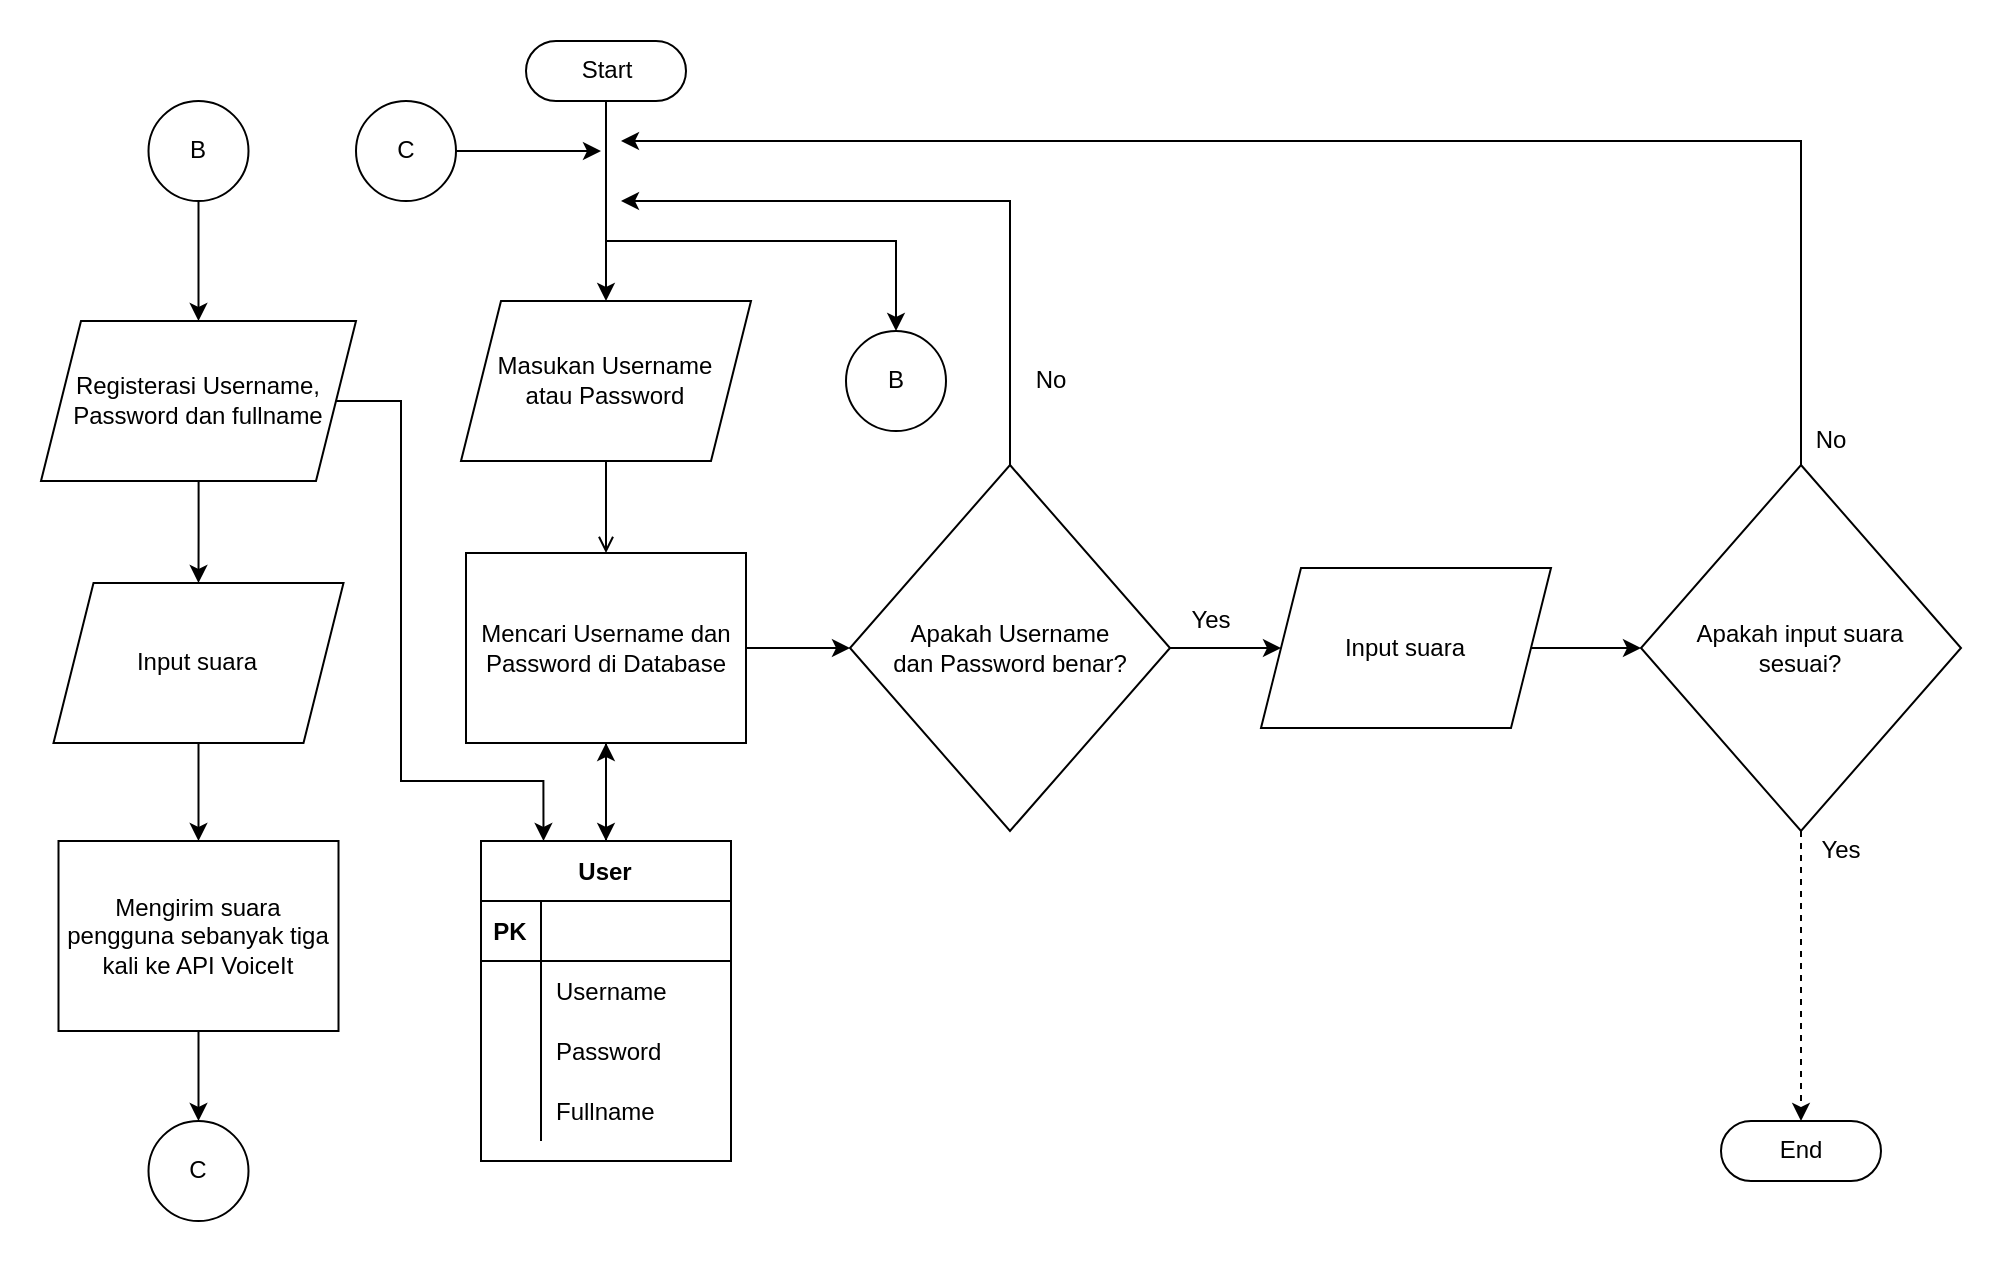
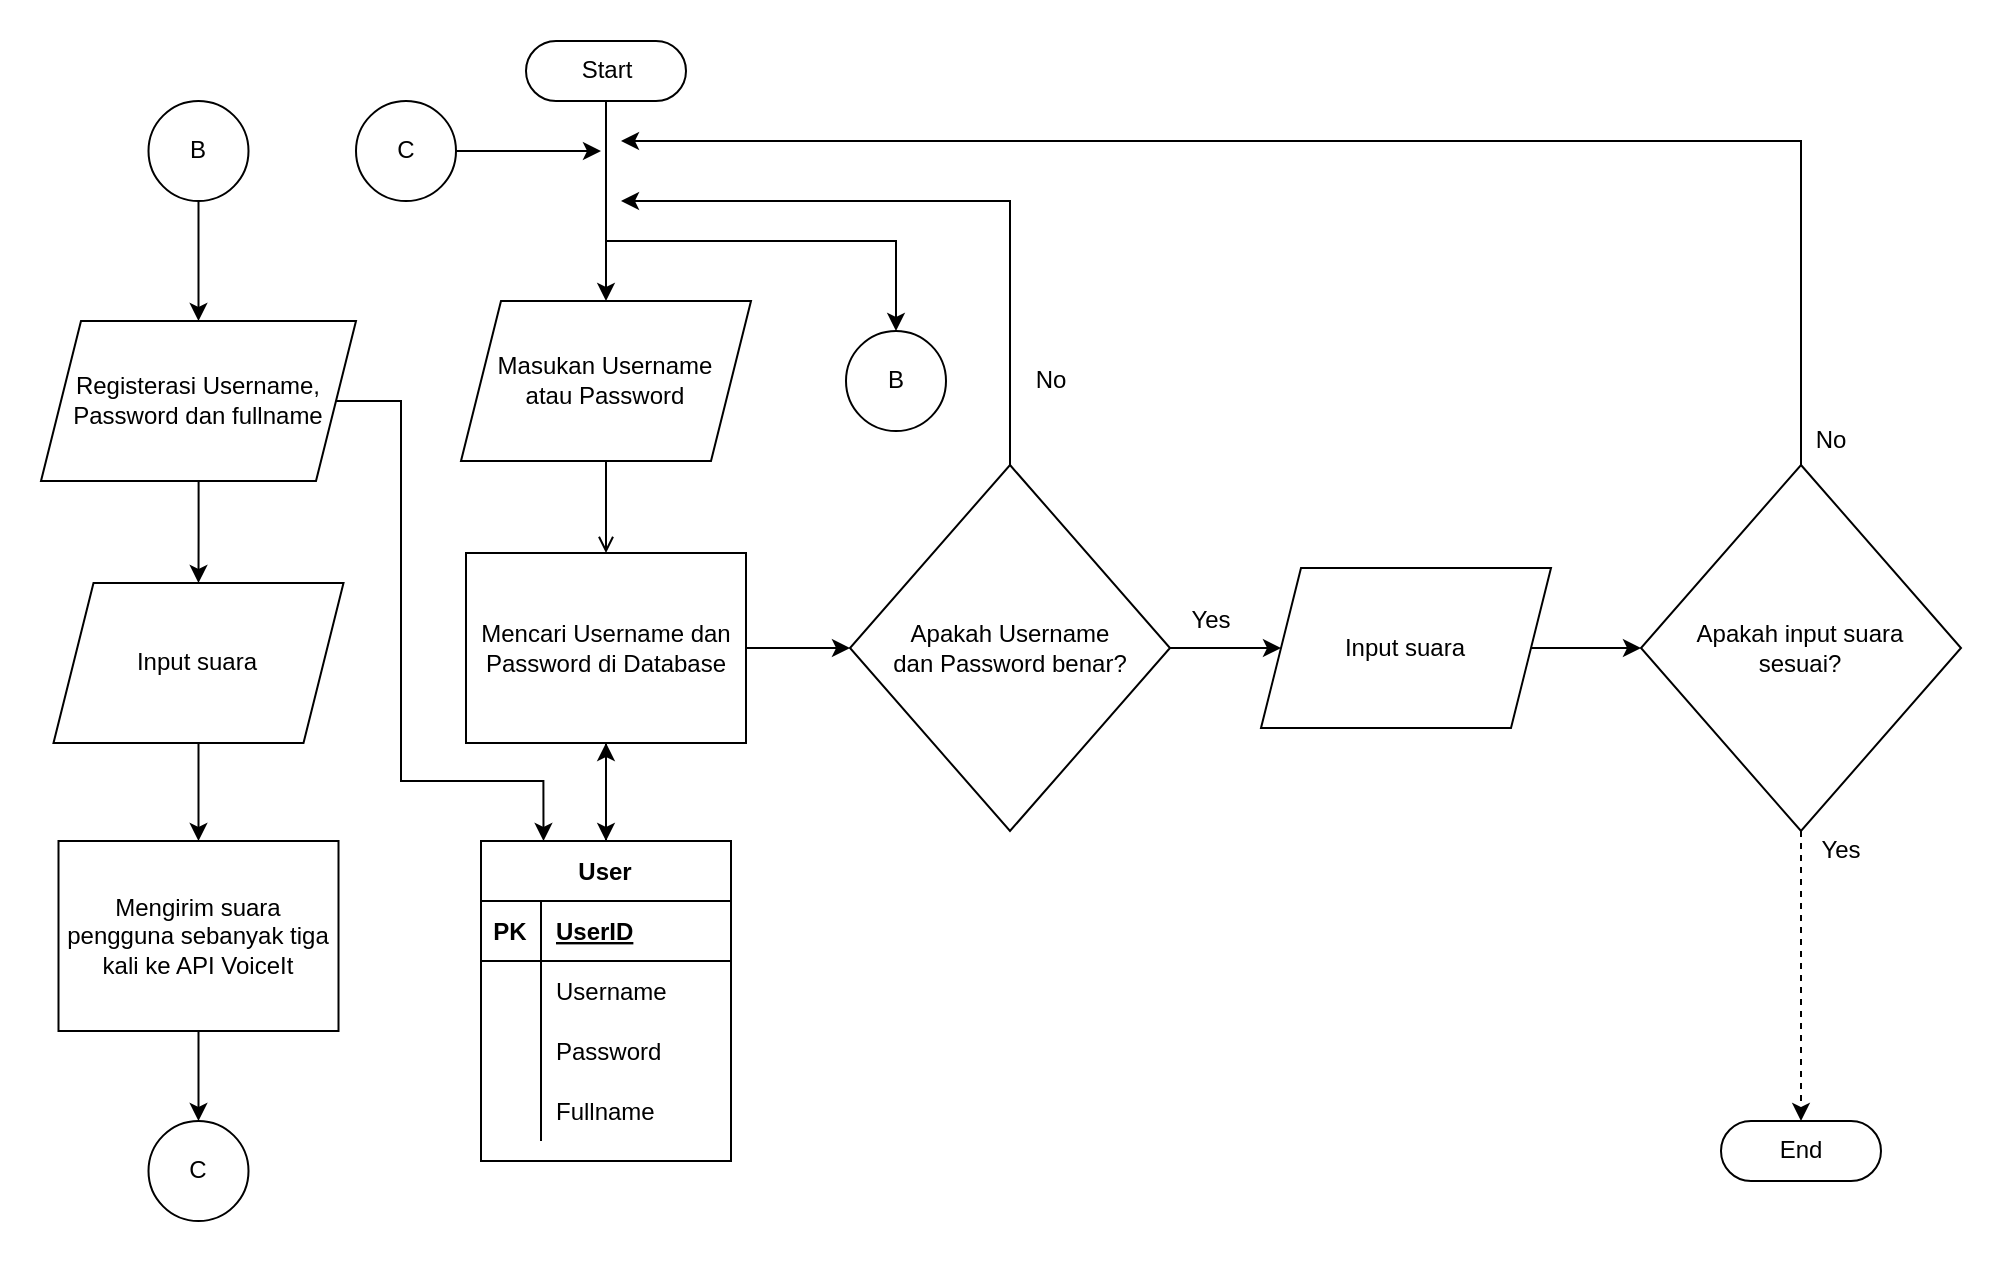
node "UserID": added
